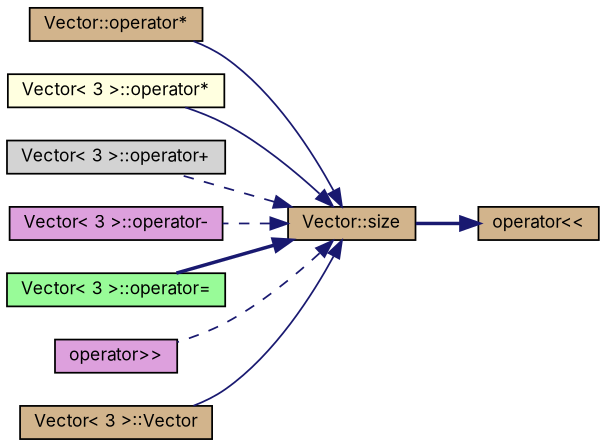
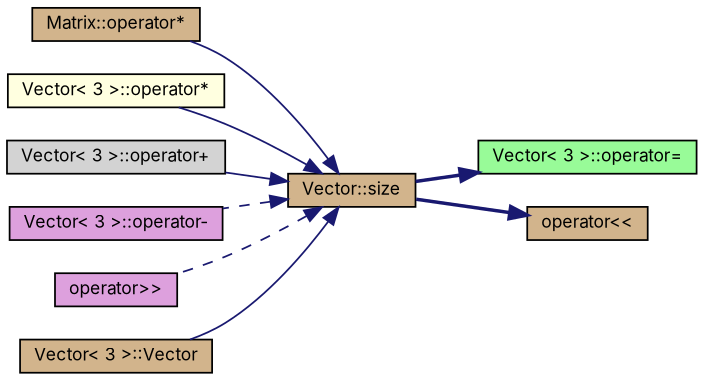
node "Vector::operator*": label "Vector::operator*" -> "Matrix::operator*"
edge "Vector< 3 >::operator+" -> "Vector::size": style dashed -> solid
edge "Vector< 3 >::operator=" -> "Vector::size": reversed
